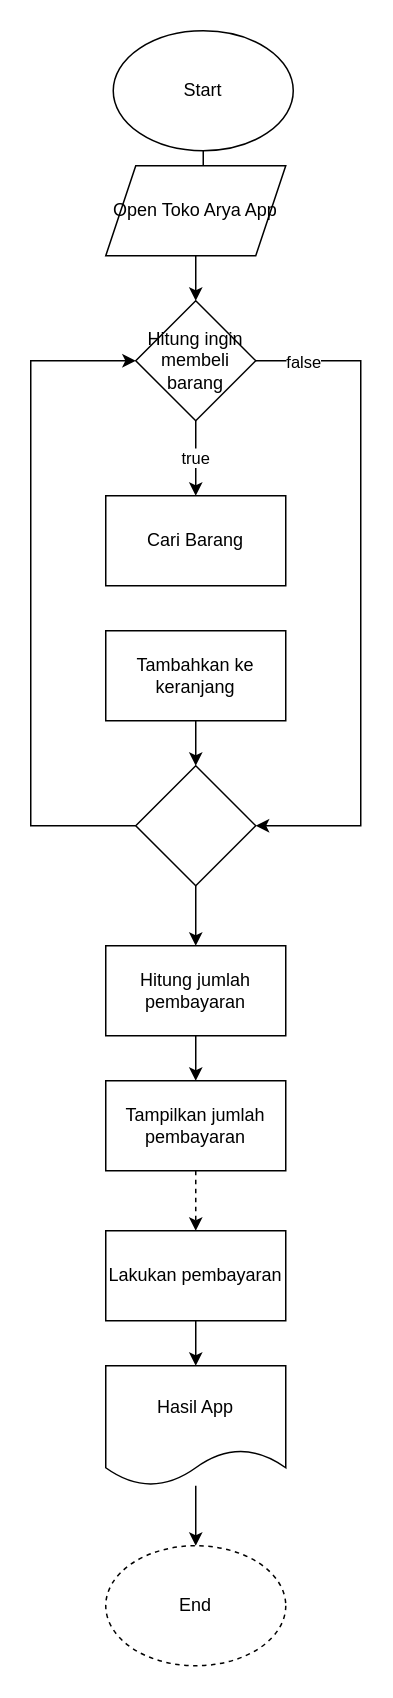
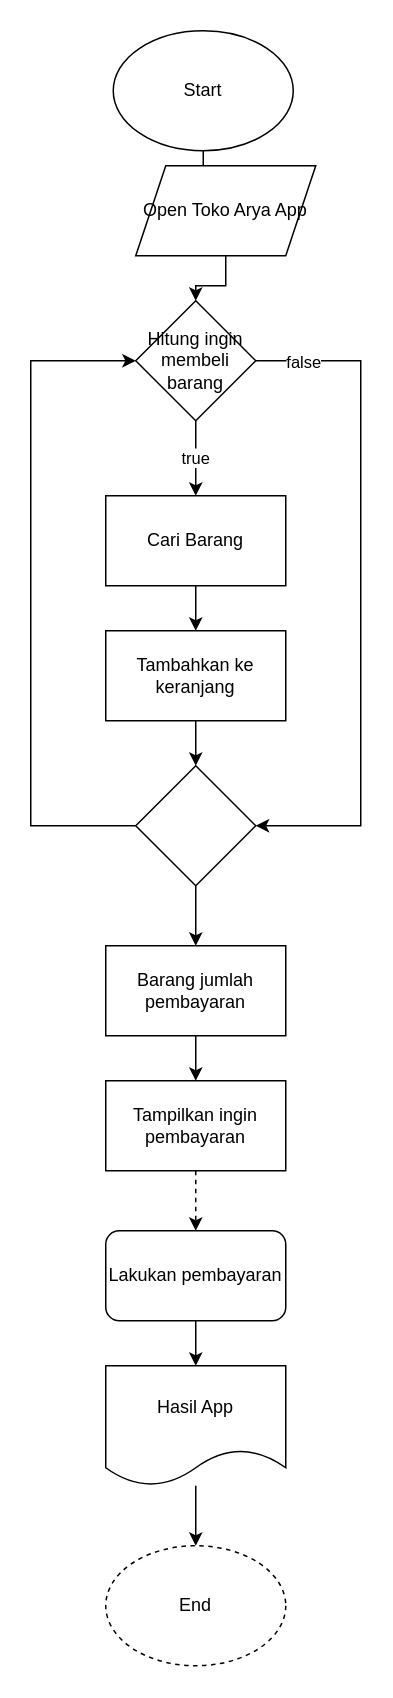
node "Open Toko Arya App": moved (196, 211) -> (226, 211)
edge "Cari Barang" -> "Tambahkan ke keranjang": added
node "Hitung jumlah pembayaran": label "Hitung jumlah pembayaran" -> "Barang jumlah pembayaran"
node "Tampilkan jumlah pembayaran": label "Tampilkan jumlah pembayaran" -> "Tampilkan ingin pembayaran"
node "Lakukan pembayaran": shape rectangle -> rounded rectangle
